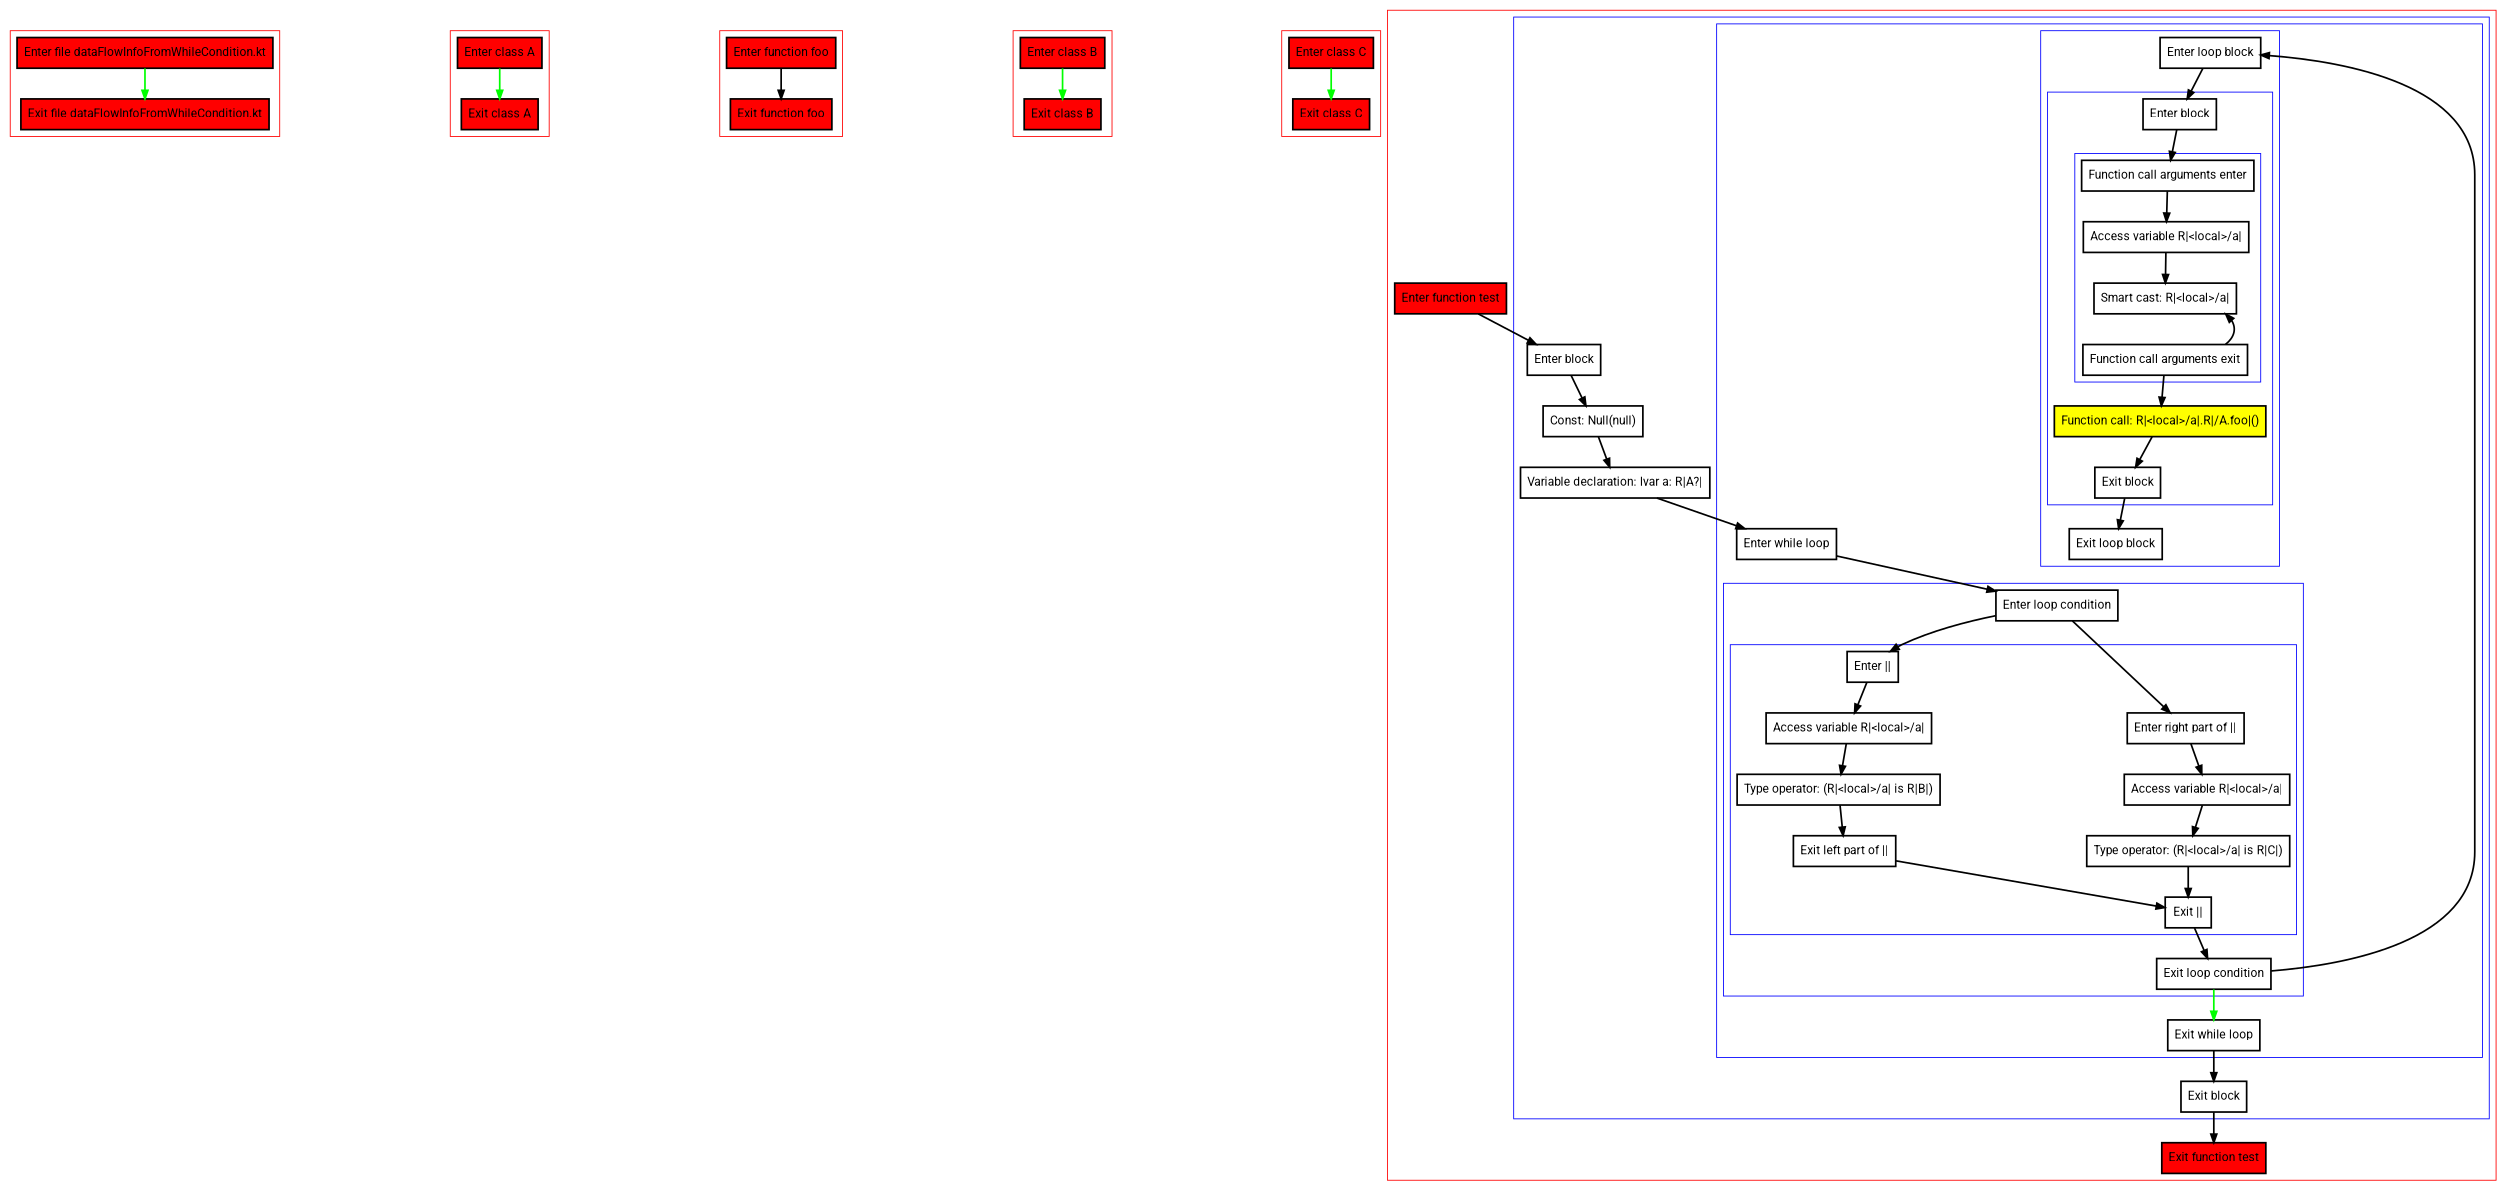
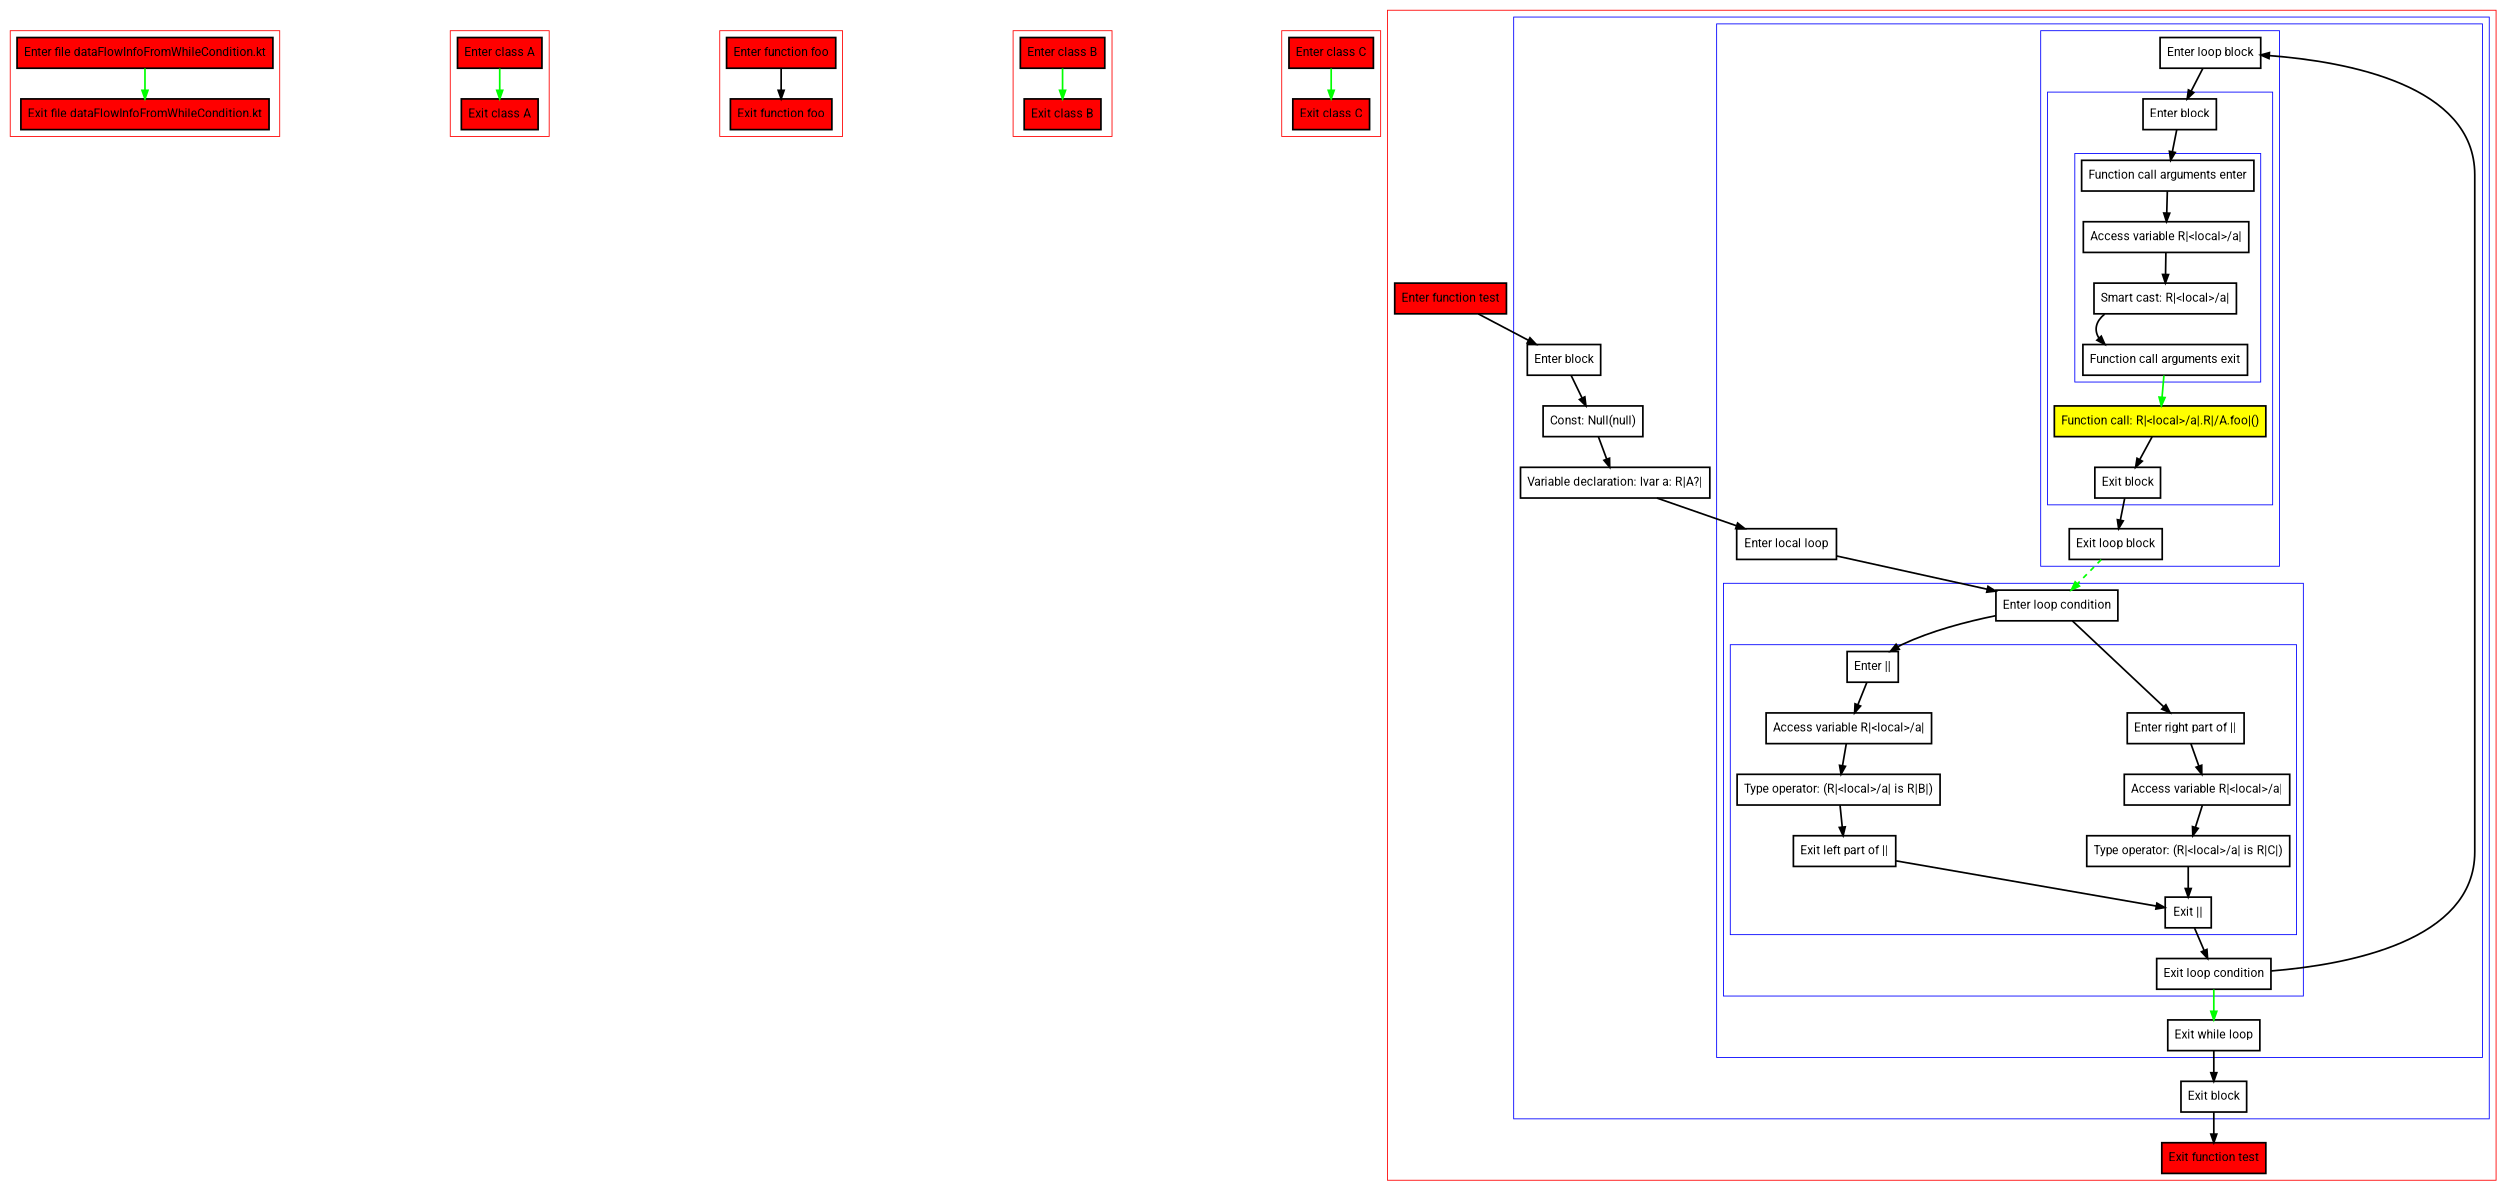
edge "Function call arguments exit" -> "Smart cast: R|<local>/a|": reversed
edge "Function call arguments exit" -> "Function call: R|<local>/a|.R|/A.foo|()": color black -> green
node "Enter while loop": label "Enter while loop" -> "Enter local loop"
edge "Exit loop block" -> "Enter loop condition": added
